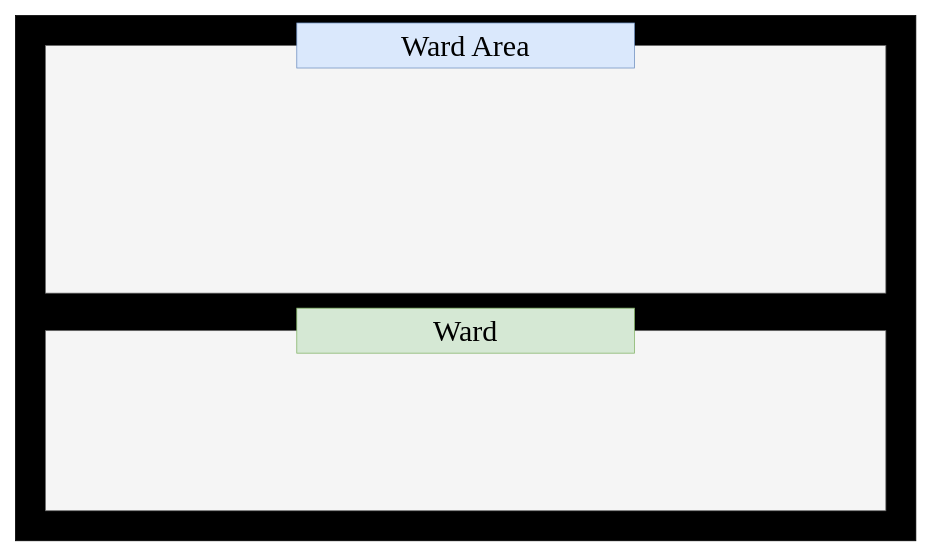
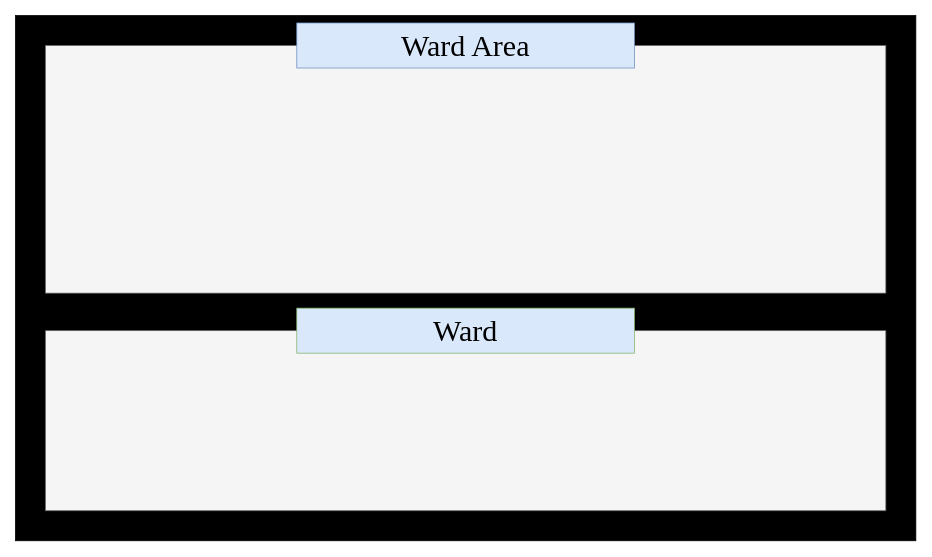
node "Ward": fillcolor #d5e8d4 -> #dae8fc
